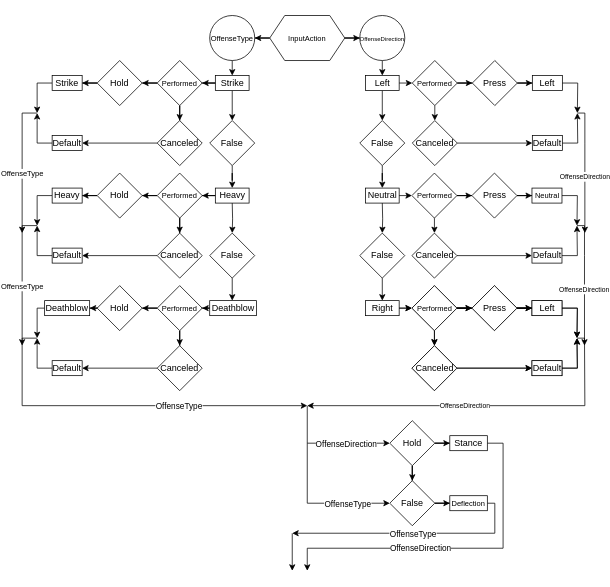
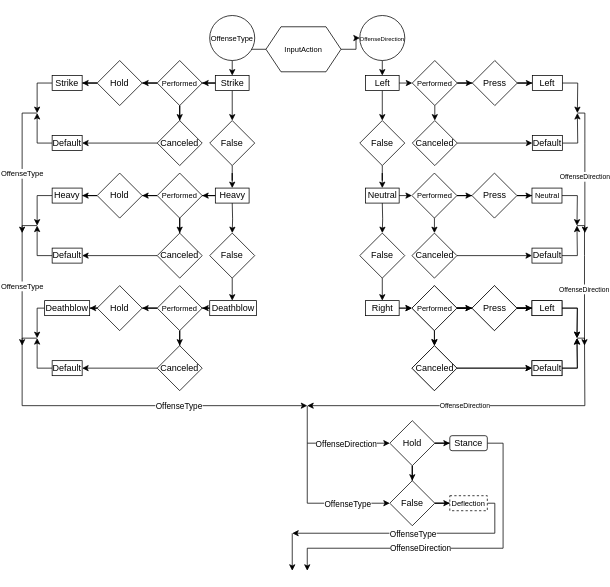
node "InputAction": moved (307, 38) -> (303, 49)
node "Stance": shape rectangle -> rounded rectangle
node "Deflection": style solid -> dashed
